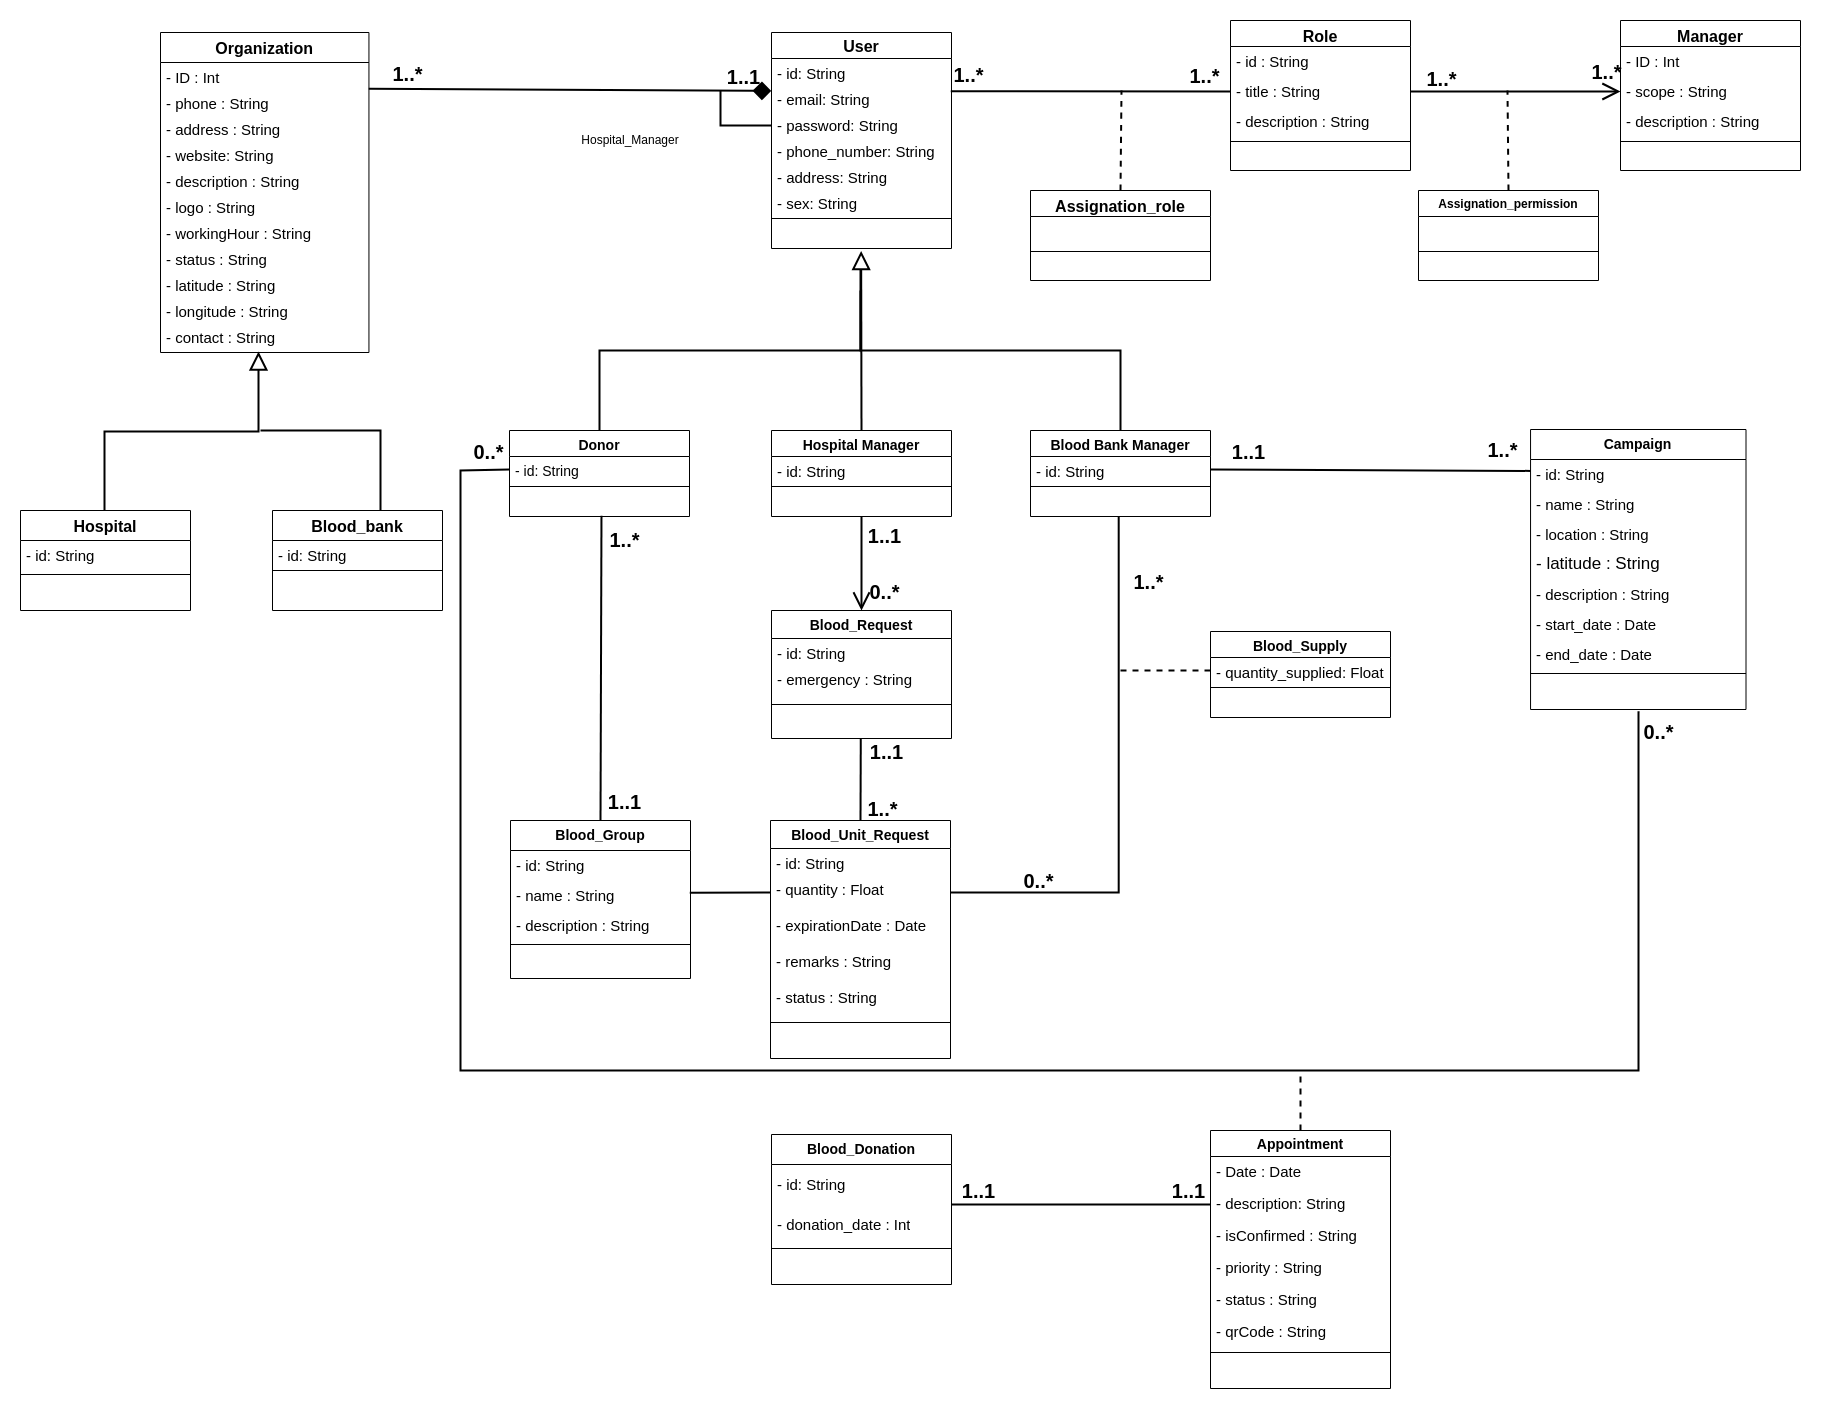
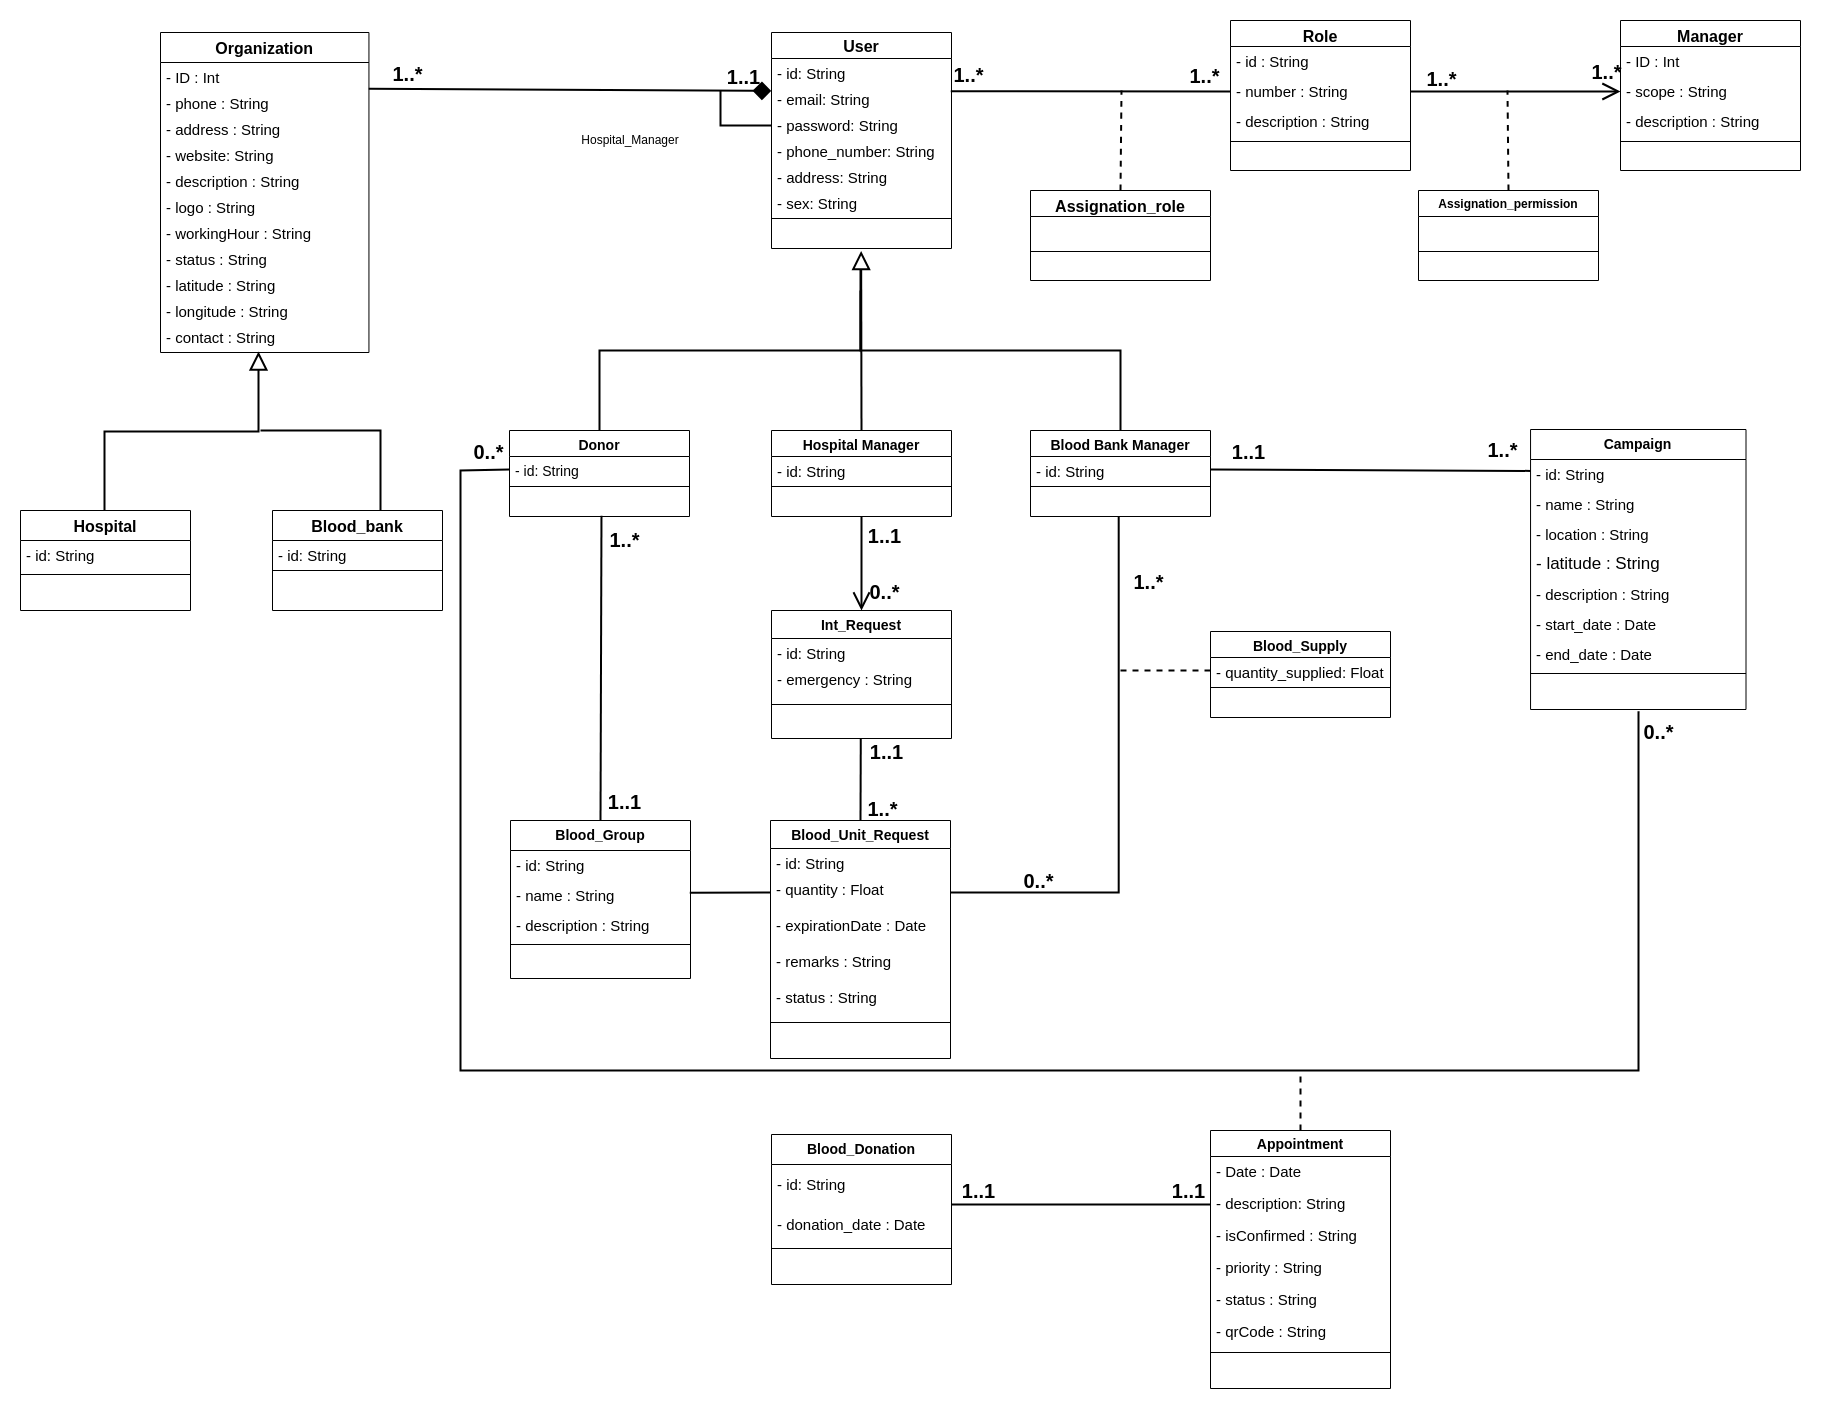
node "- title : String": label "- title : String" -> "- number : String"
node "Blood_Request": label "Blood_Request" -> "Int_Request"
node "- donation_date : Int": label "- donation_date : Int" -> "- donation_date : Date"
